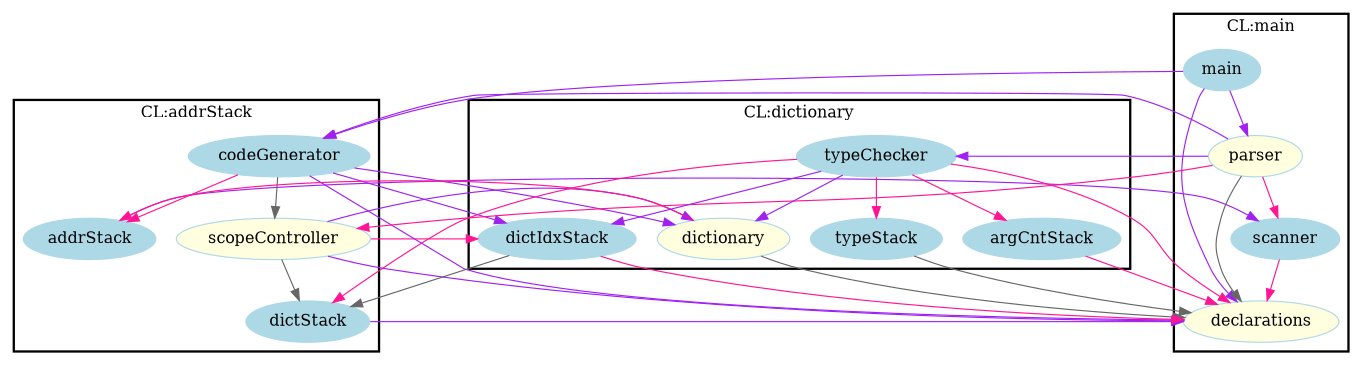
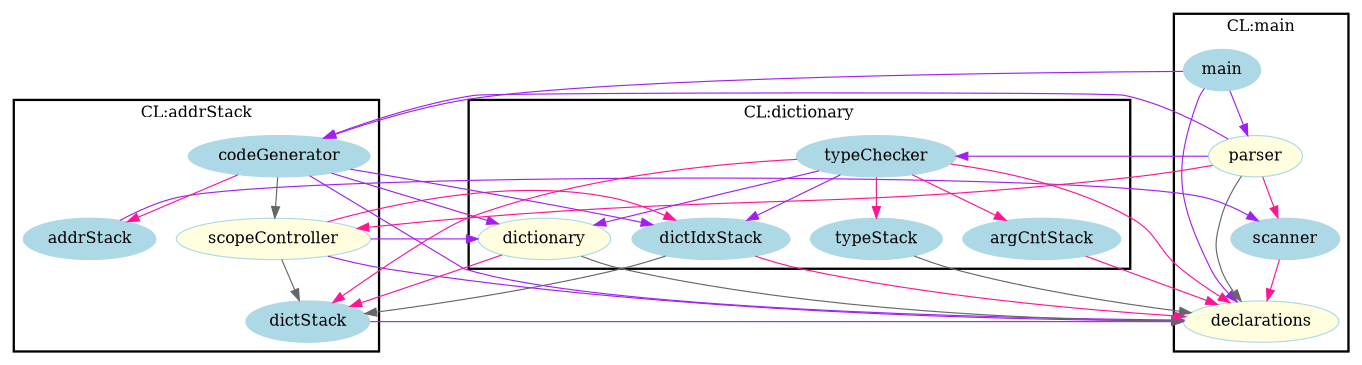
edge "dictionary" -> "addrStack": now "dictionary" -> "dictStack"
